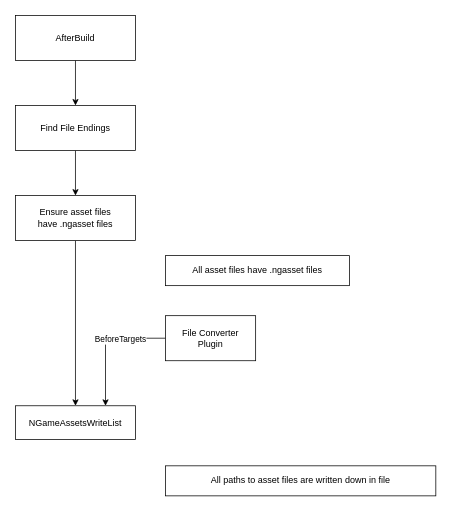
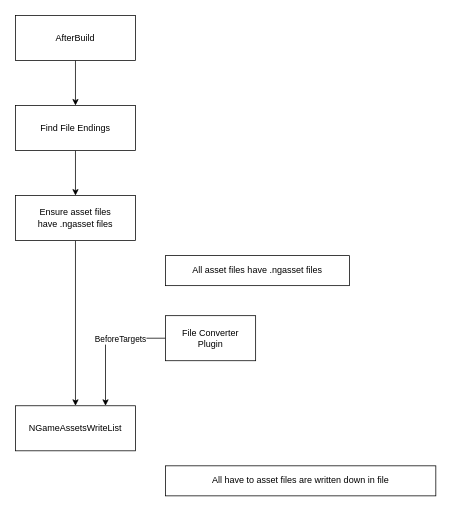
node "NGameAssetsWriteList": size 120x34 -> 120x45
node "All paths to asset files are written down in file": label "All paths to asset files are written down in file" -> "All have to asset files are written down in file"
